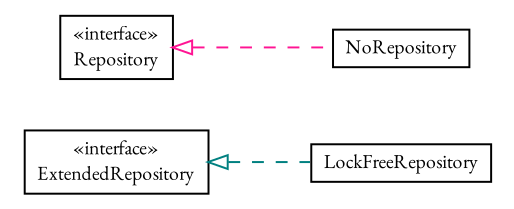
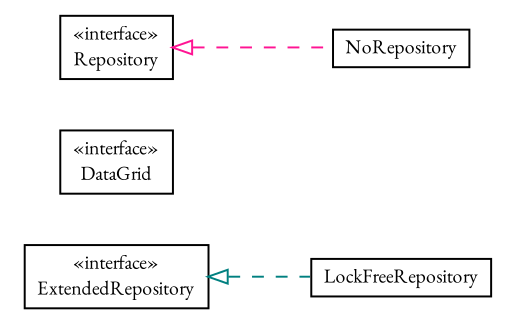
node "DataGrid": added
